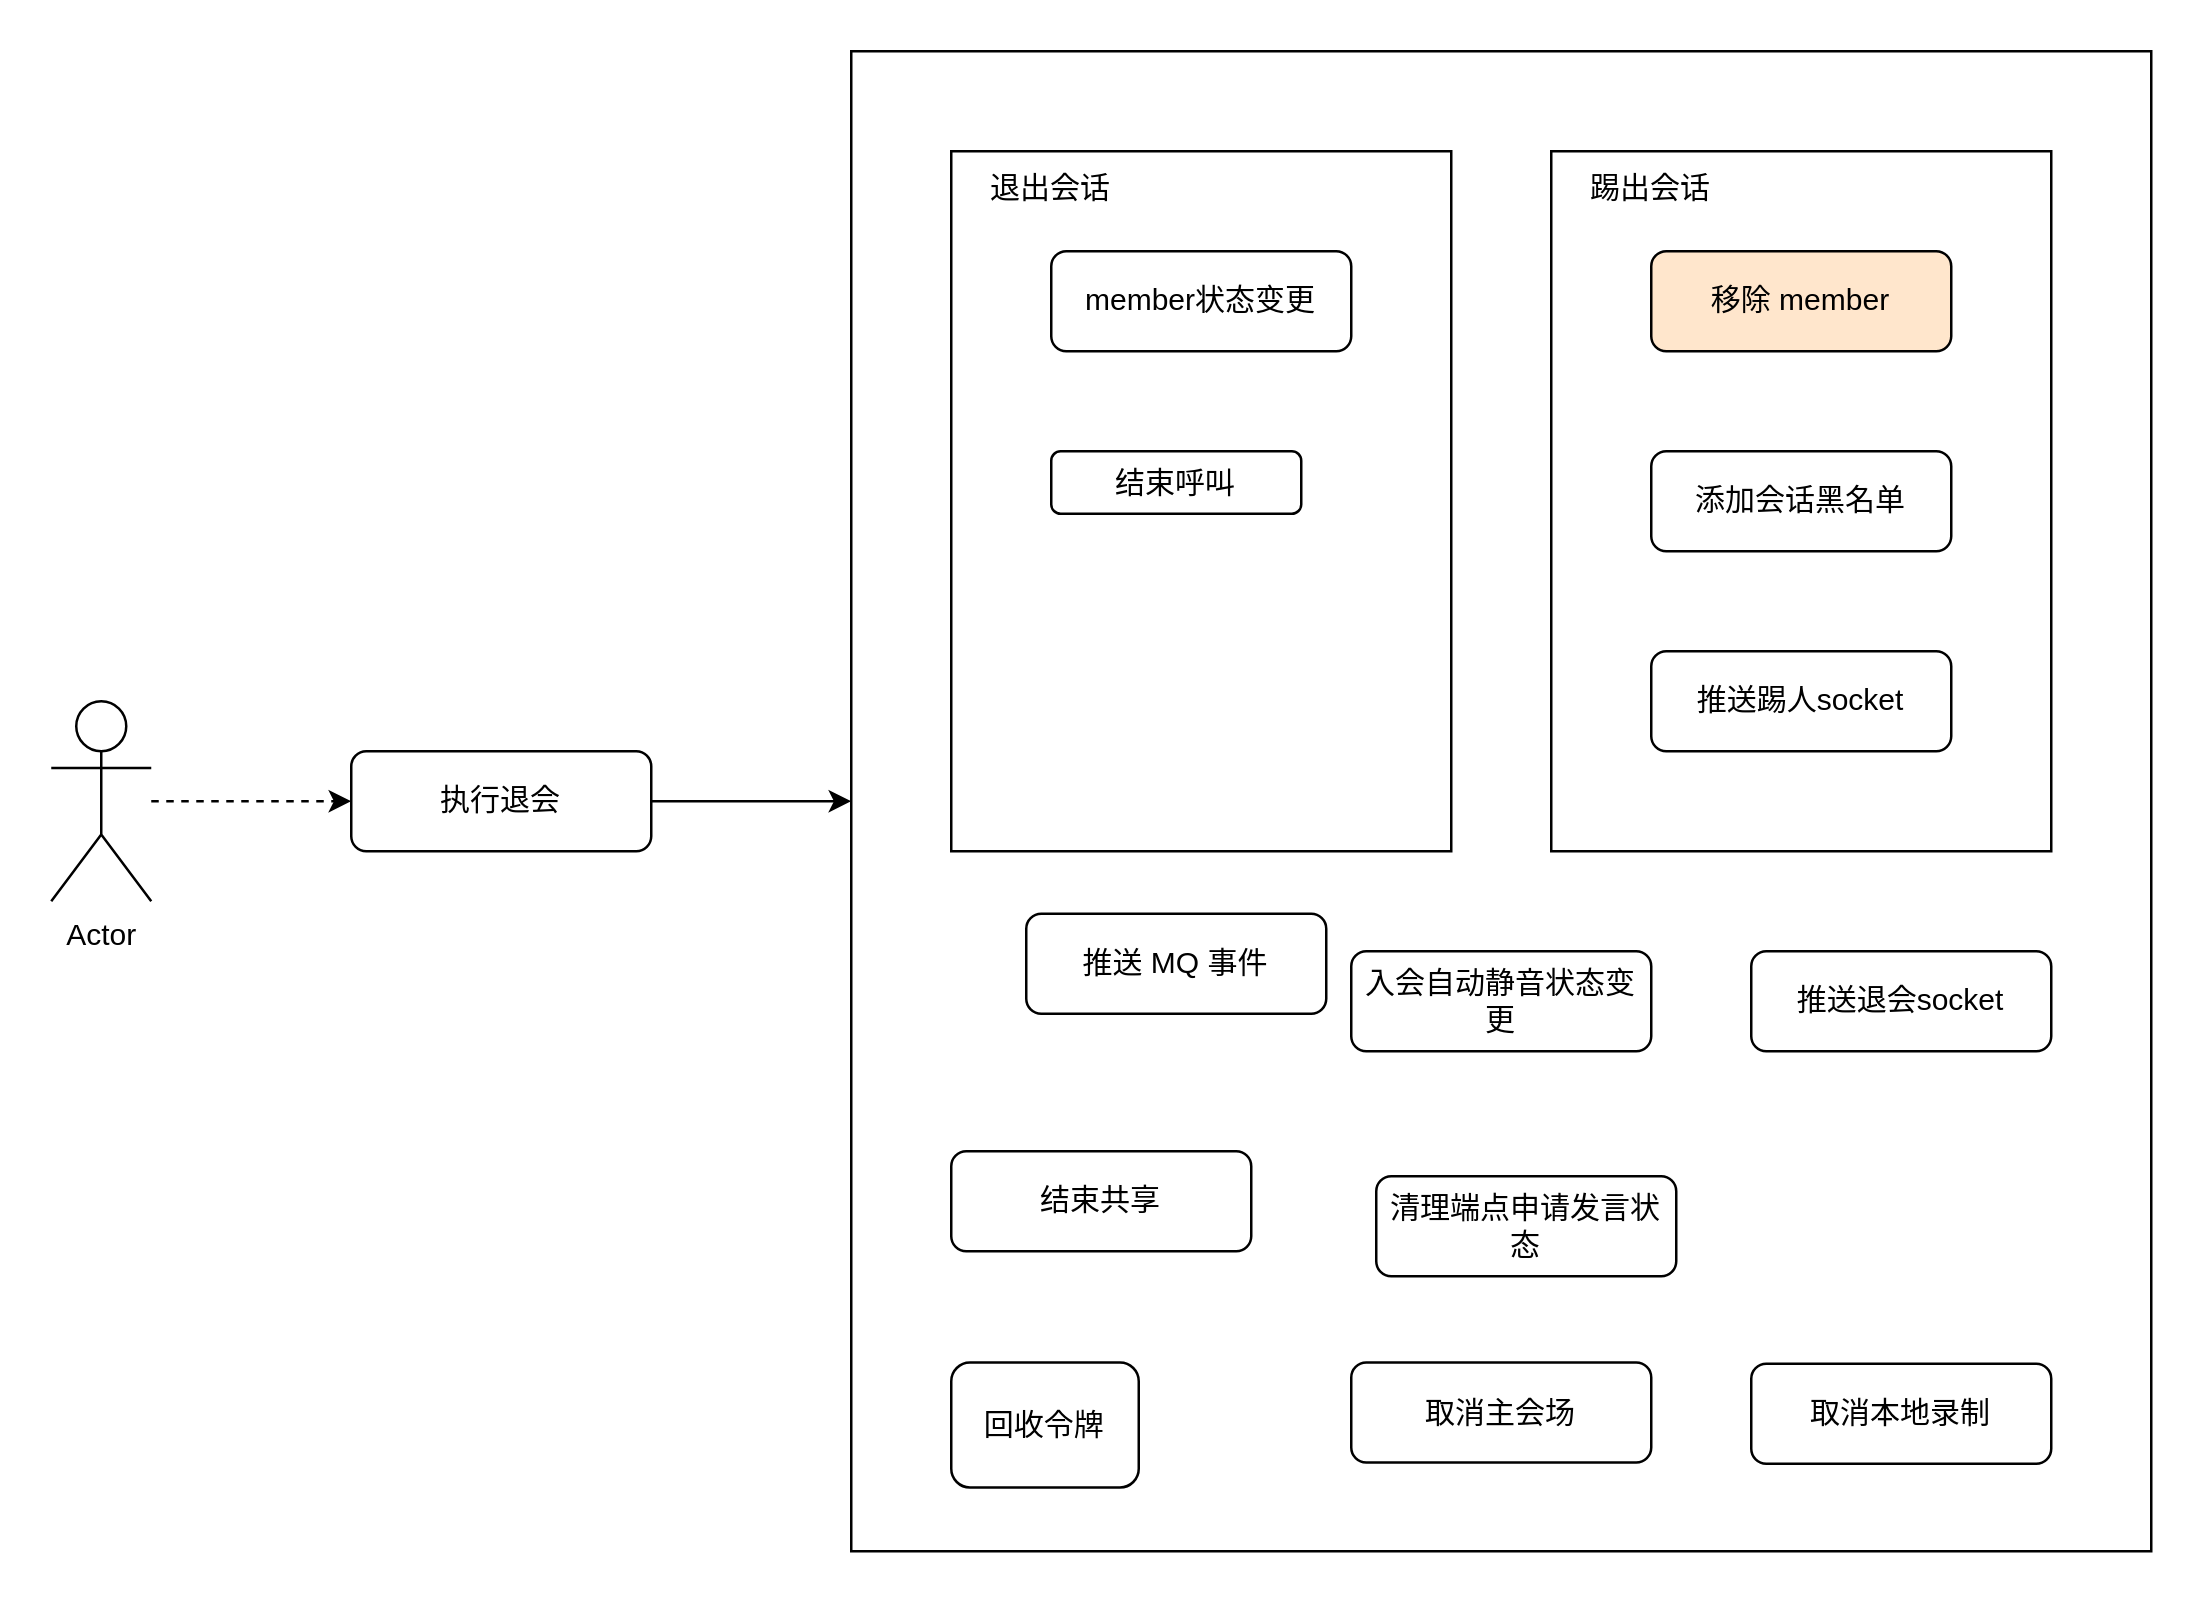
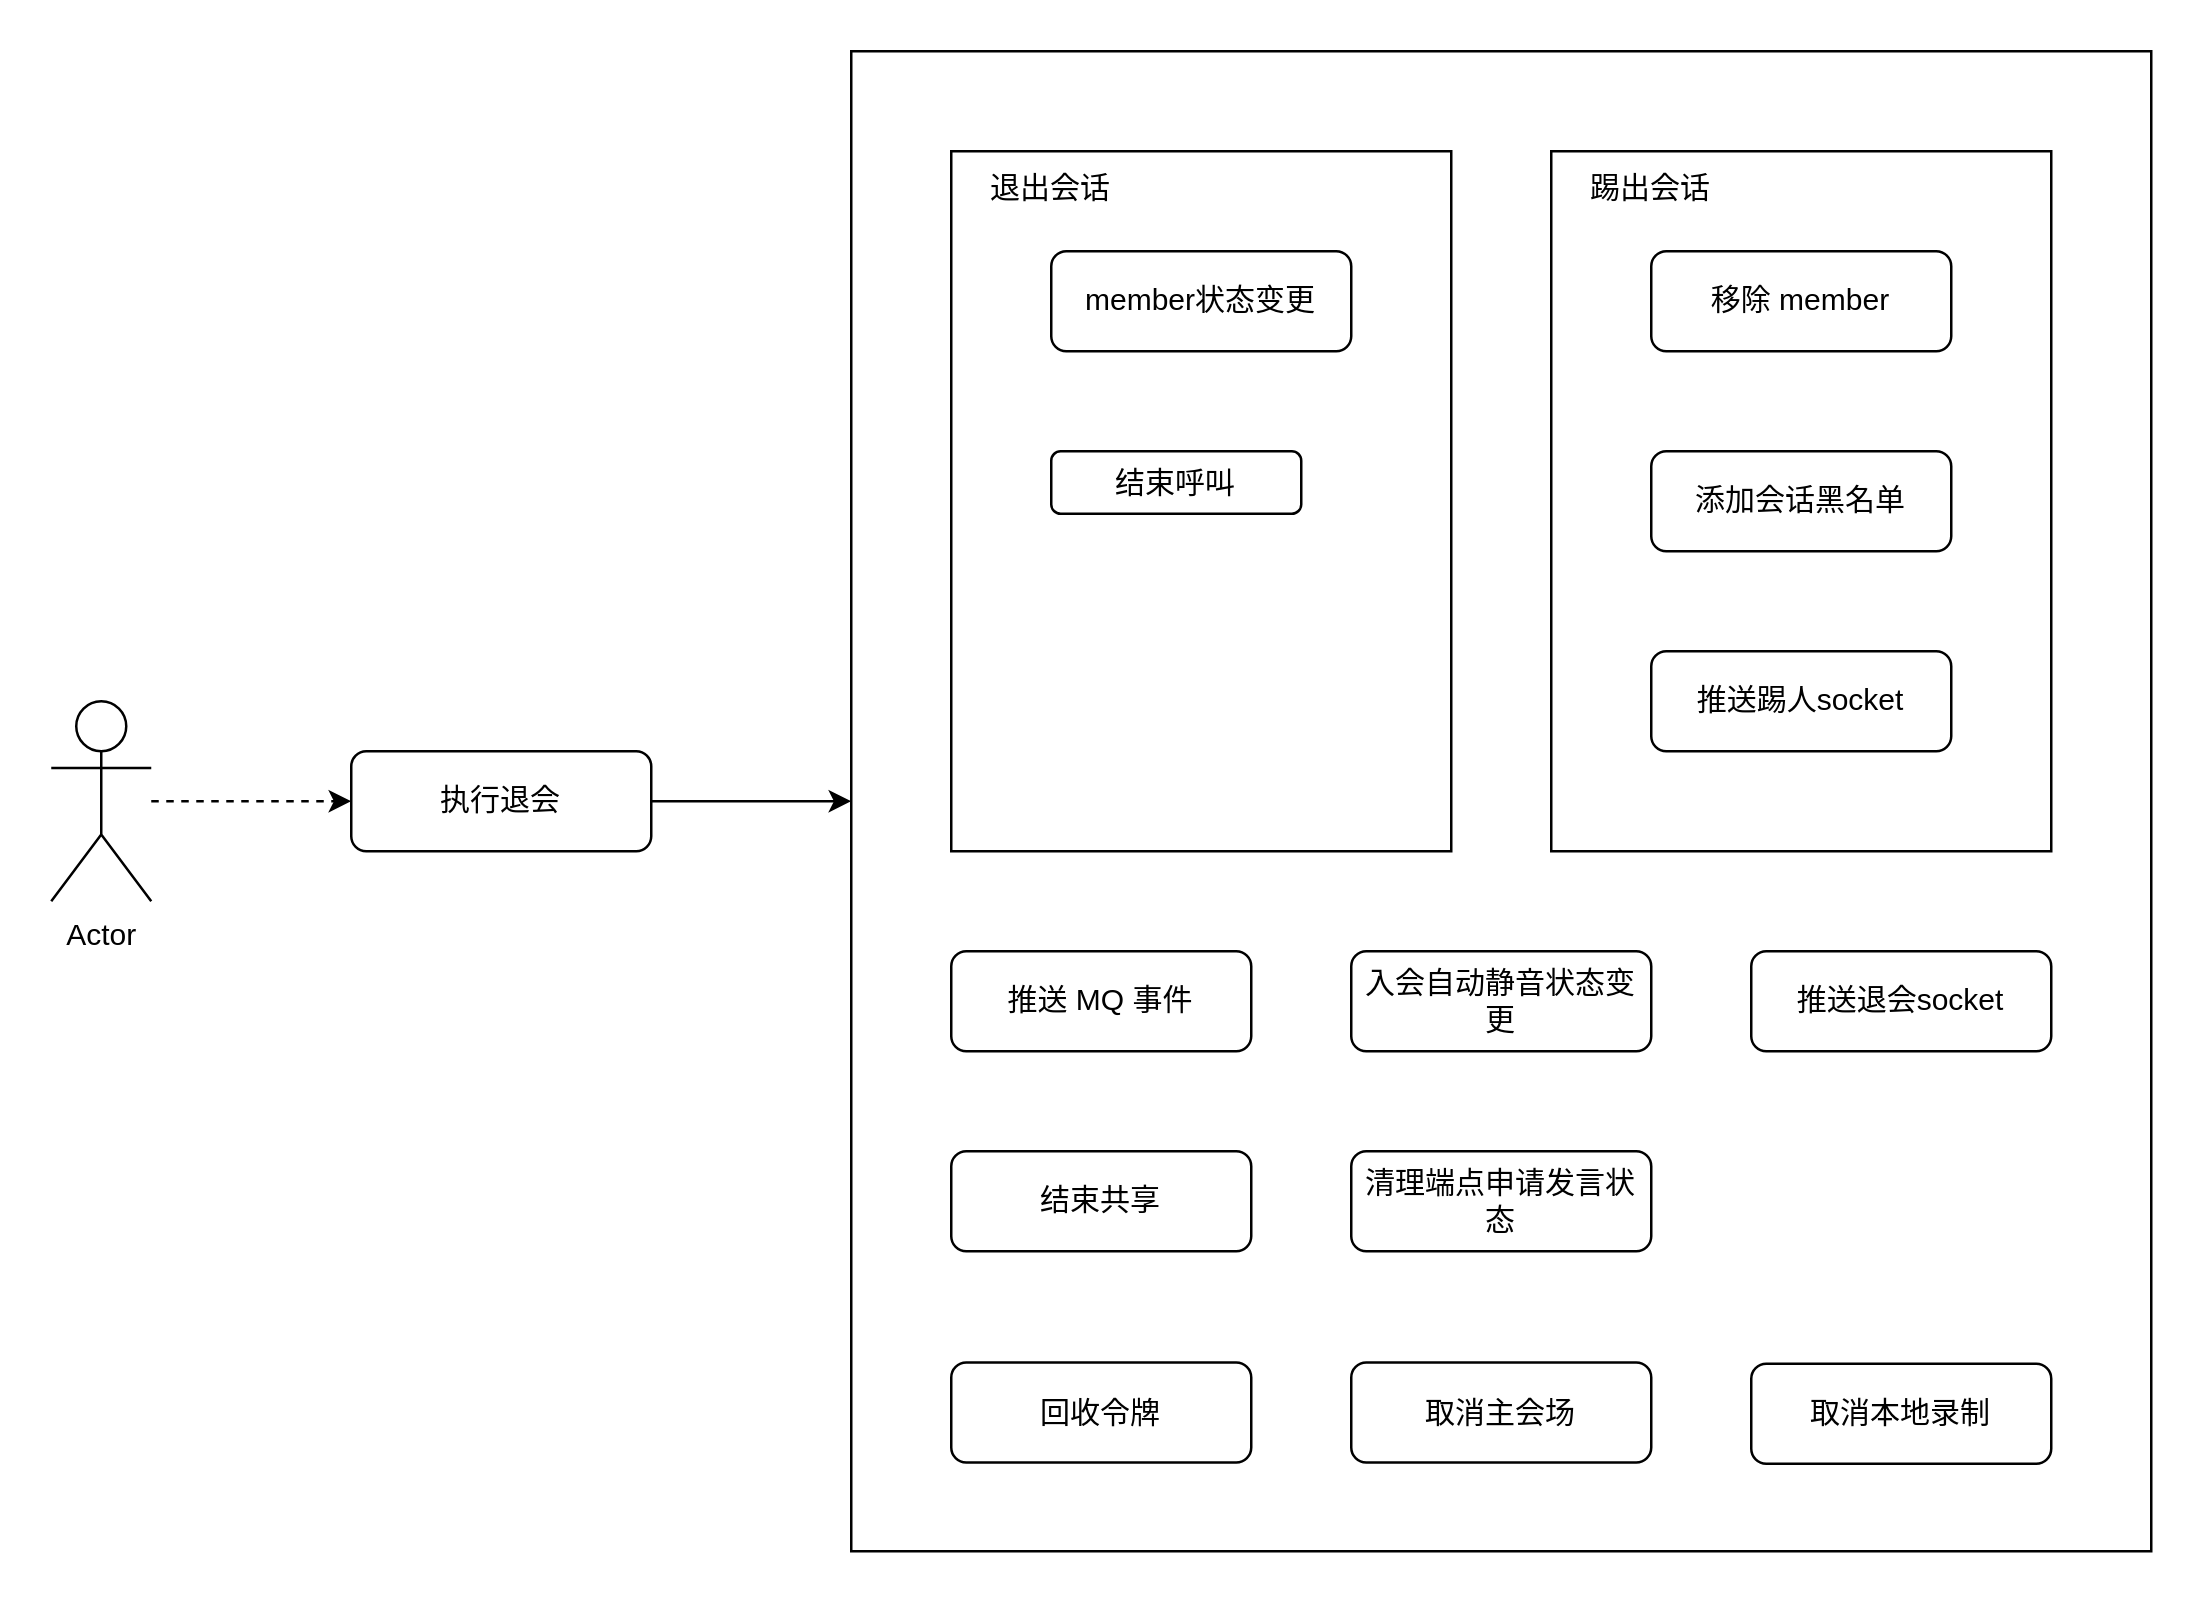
node "移除 member": fillcolor #ffe6cc -> #ffffff
node "推送 MQ 事件": moved (1176, 964) -> (1101, 1001)
node "清理端点申请发言状态": moved (1526, 1226) -> (1501, 1201)
node "回收令牌": size 188x125 -> 300x100
